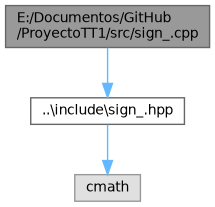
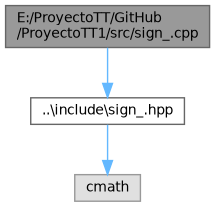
node "E:/Documentos/GitHub /ProyectoTT1/src/sign_.cpp": label "E:/Documentos/GitHub /ProyectoTT1/src/sign_.cpp" -> "E:/ProyectoTT/GitHub /ProyectoTT1/src/sign_.cpp"
